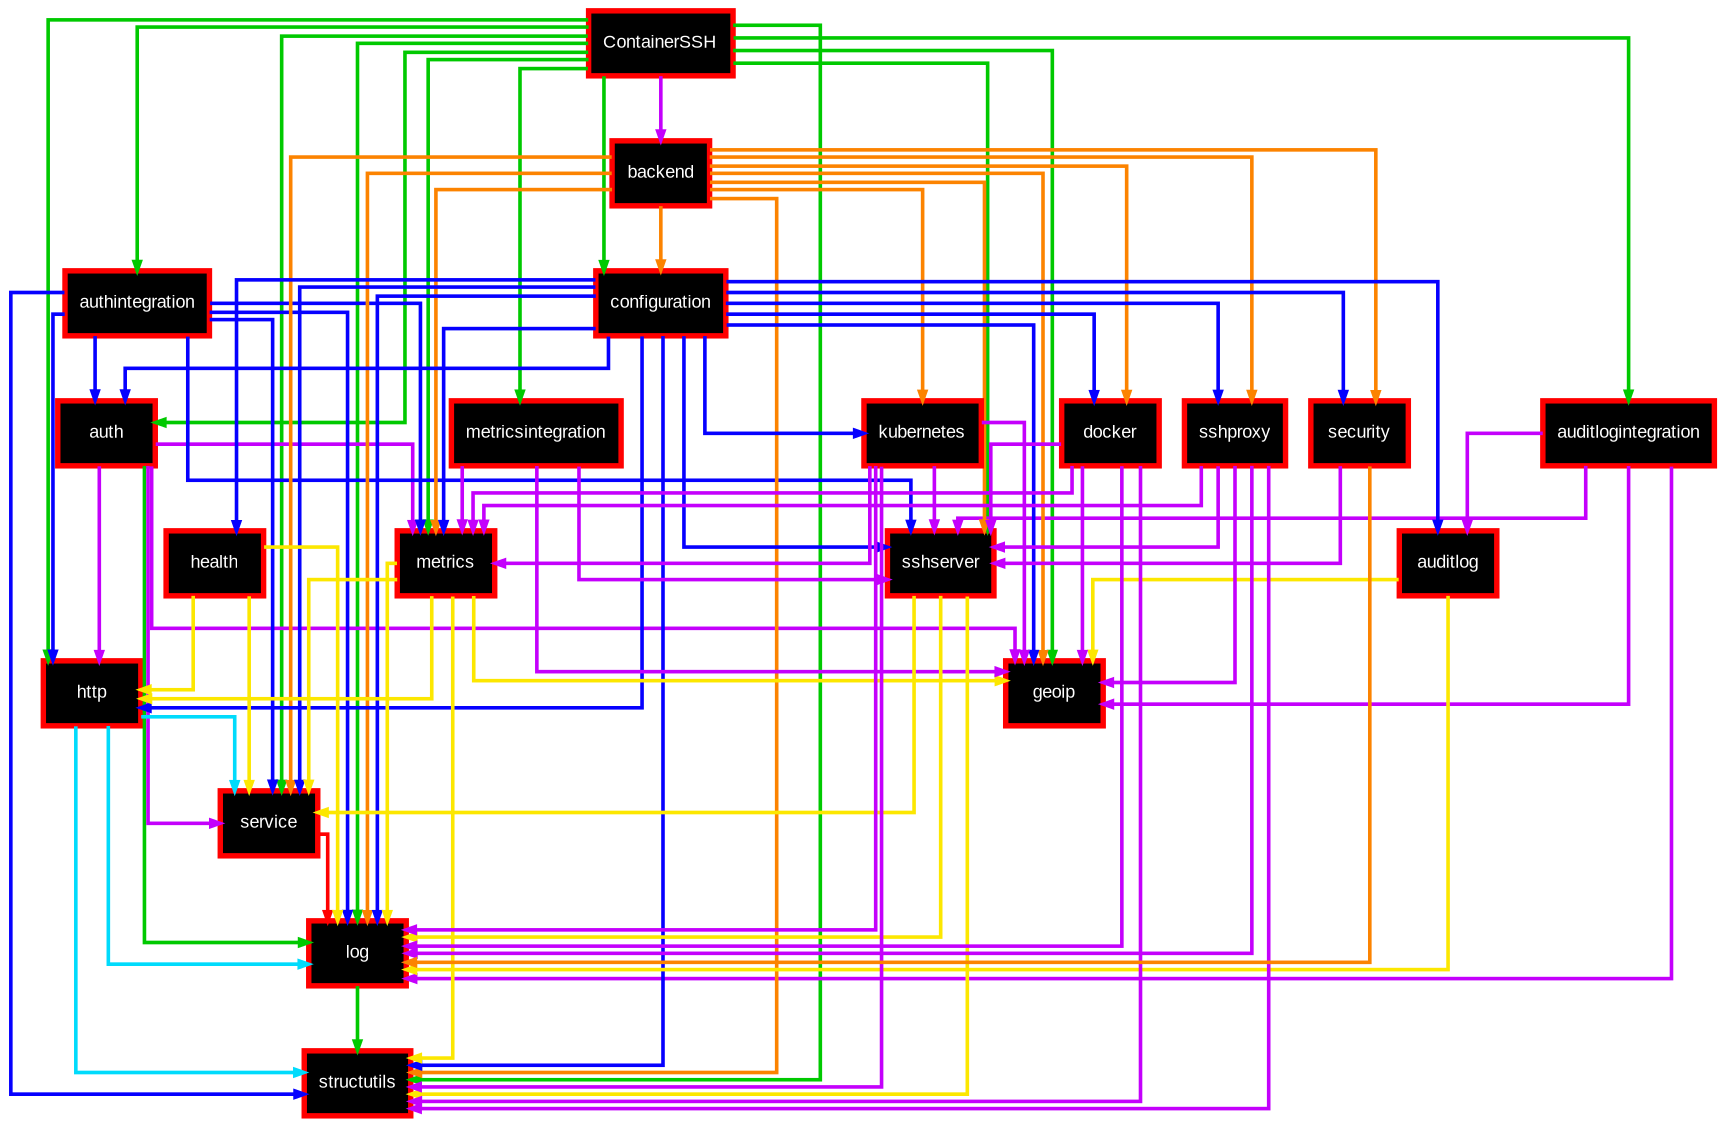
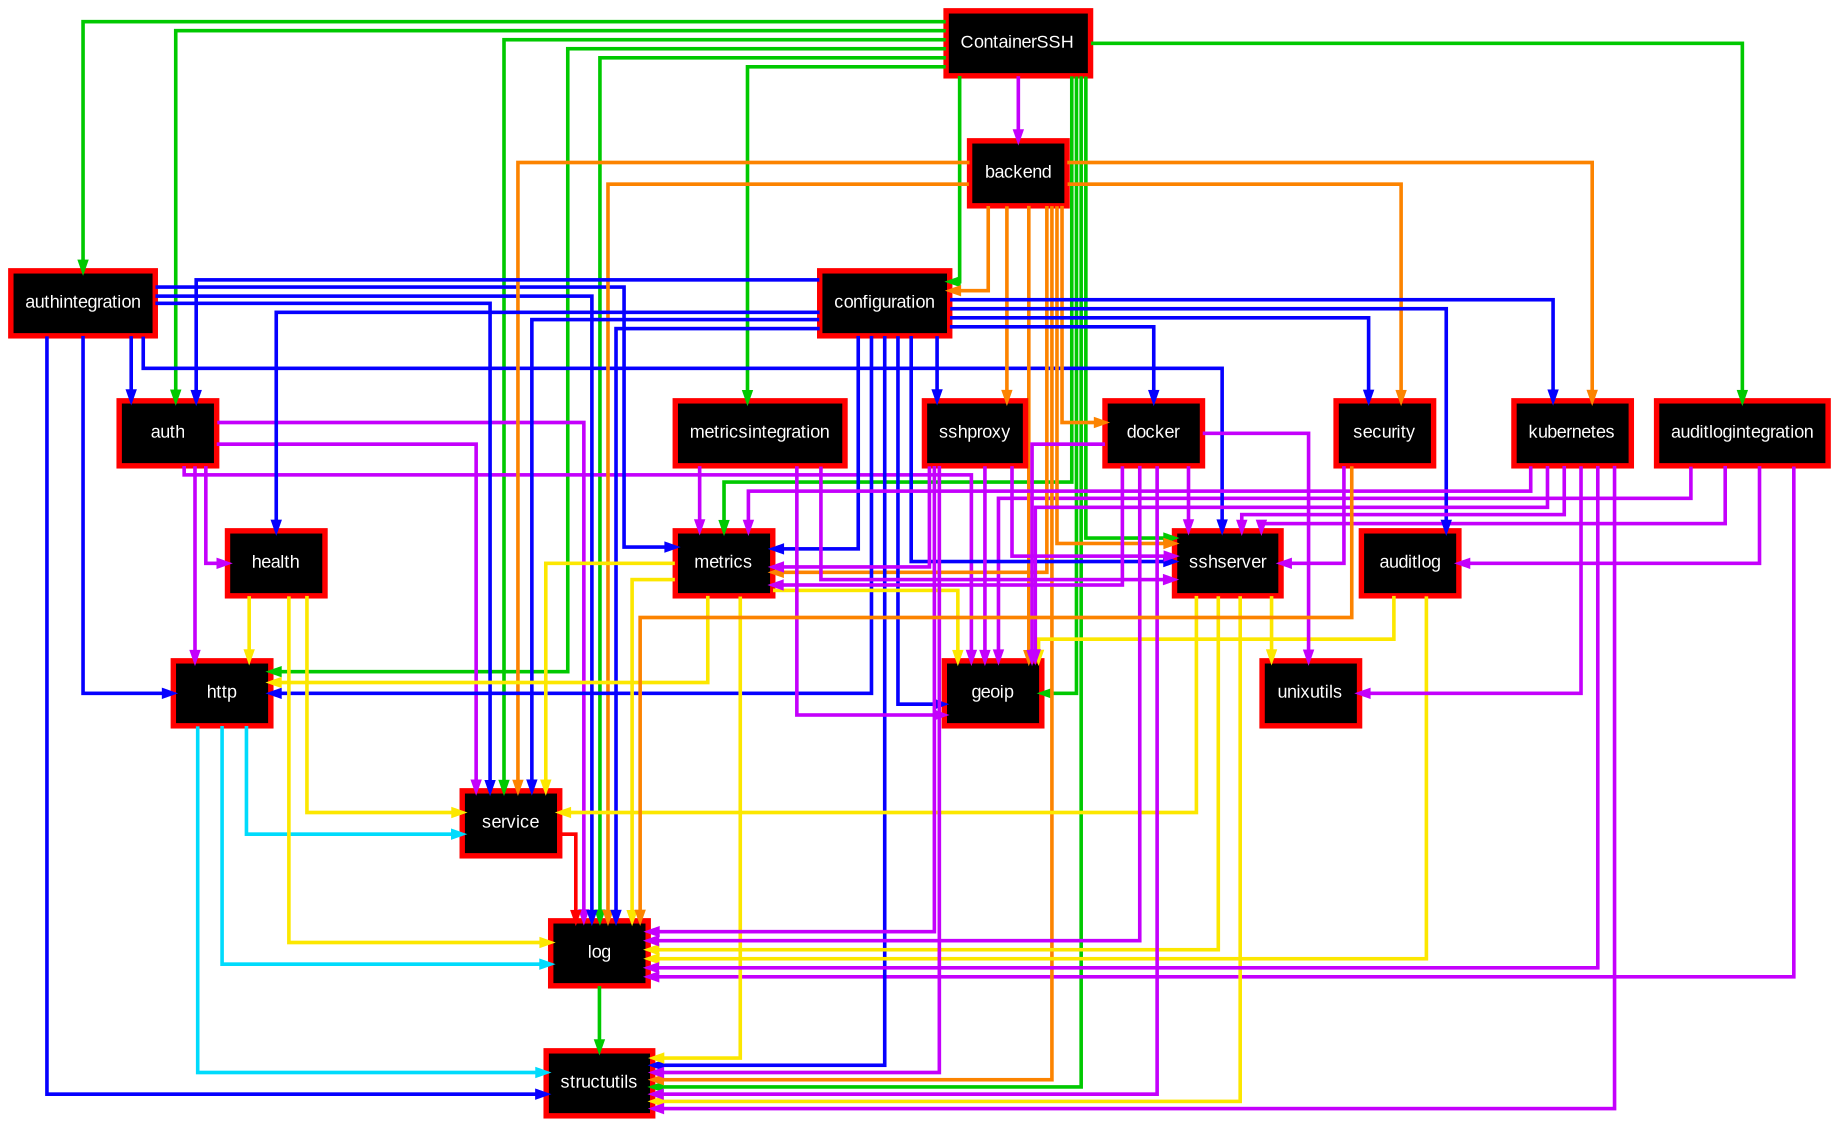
edge "auth" -> "metrics": now "auth" -> "health"
node "unixutils": added
edge "auth" -> "log": color #00c900 -> #c400fc
